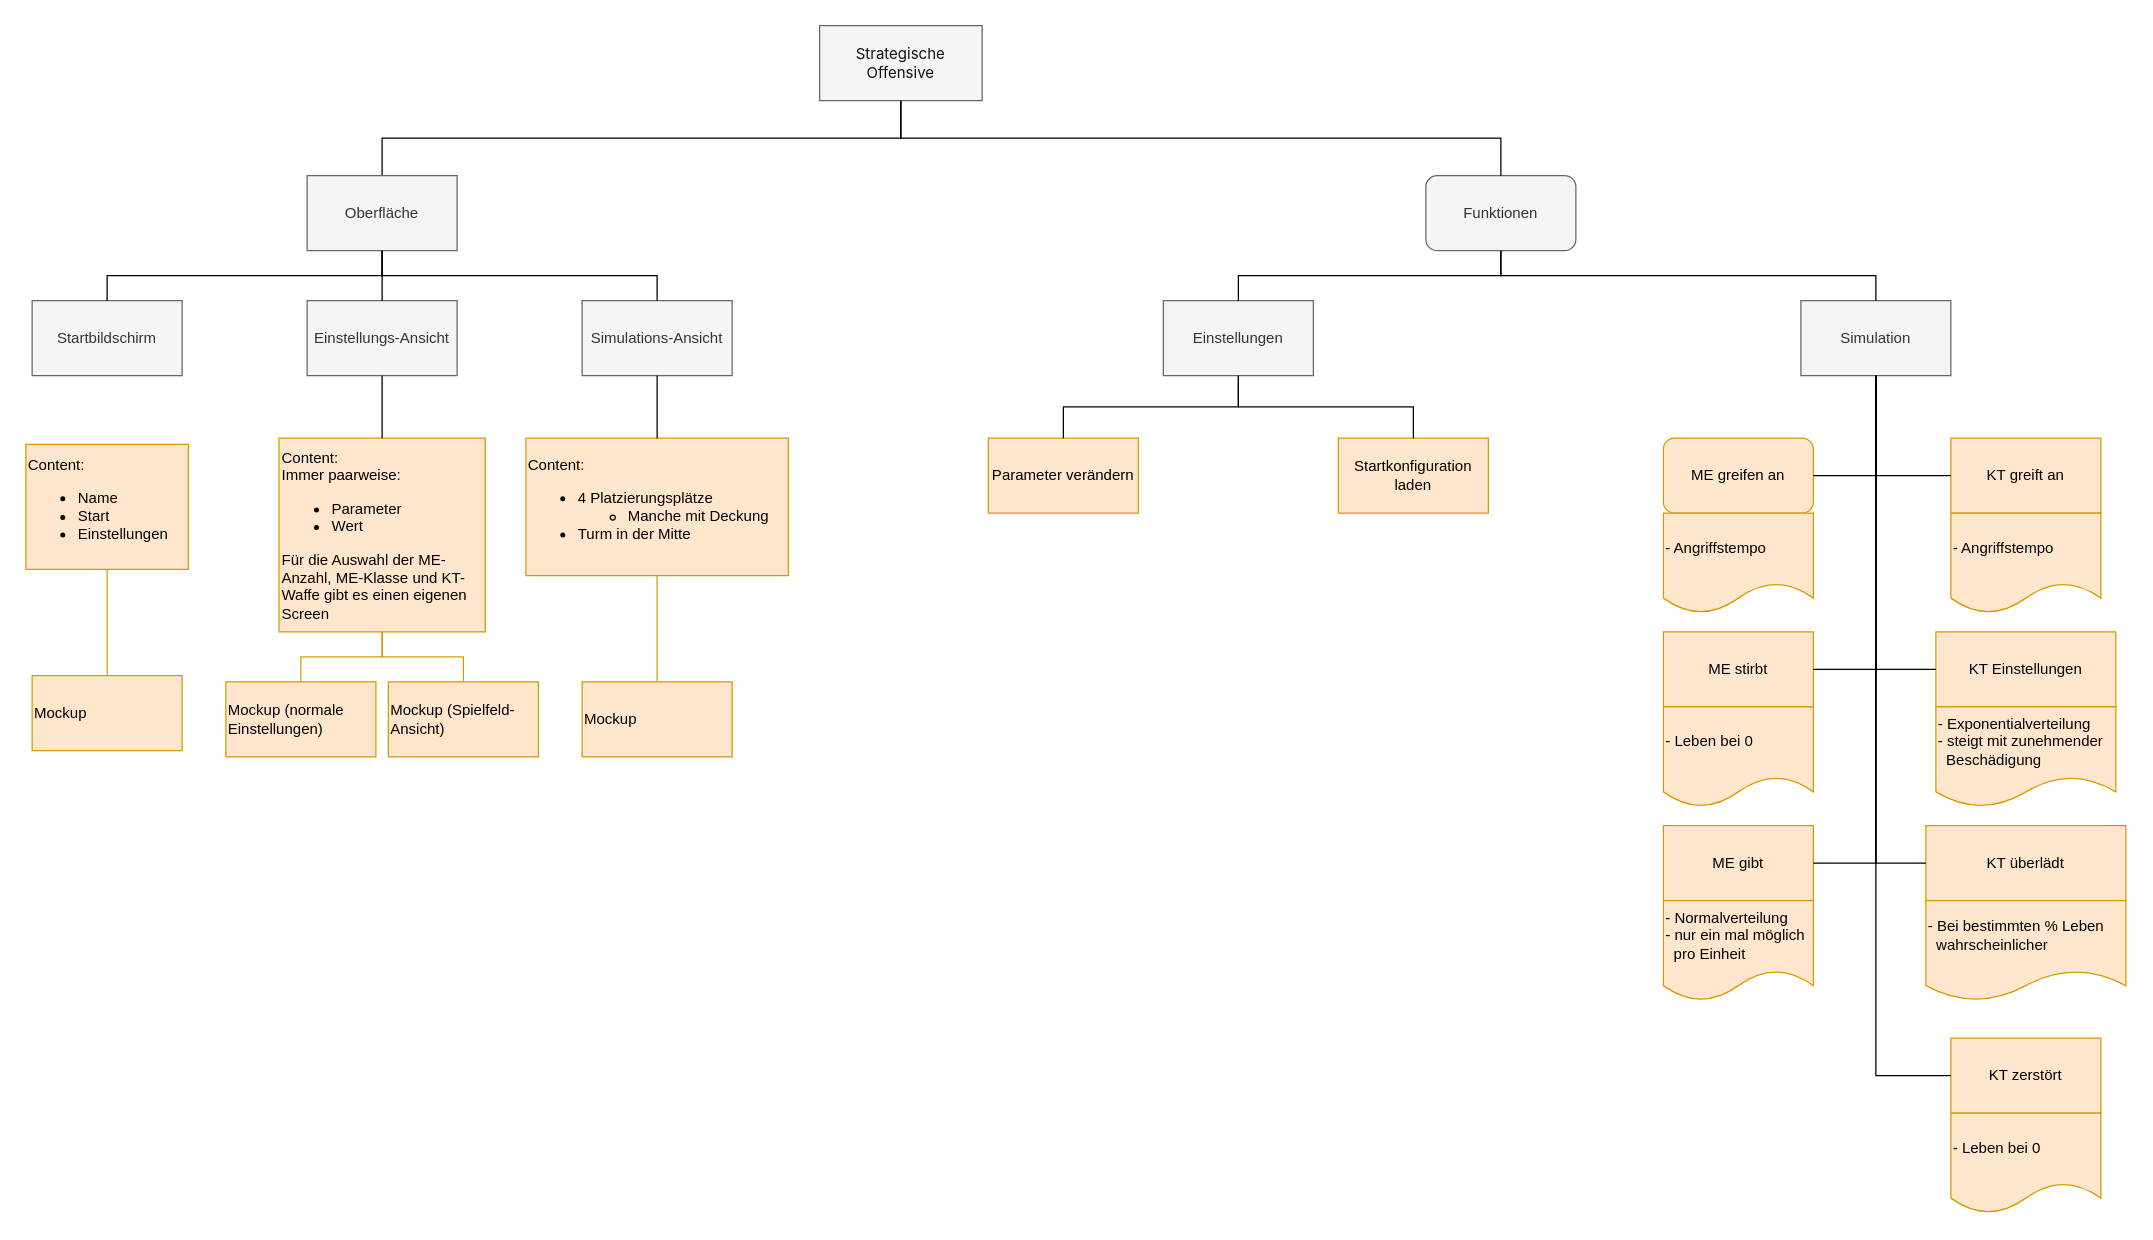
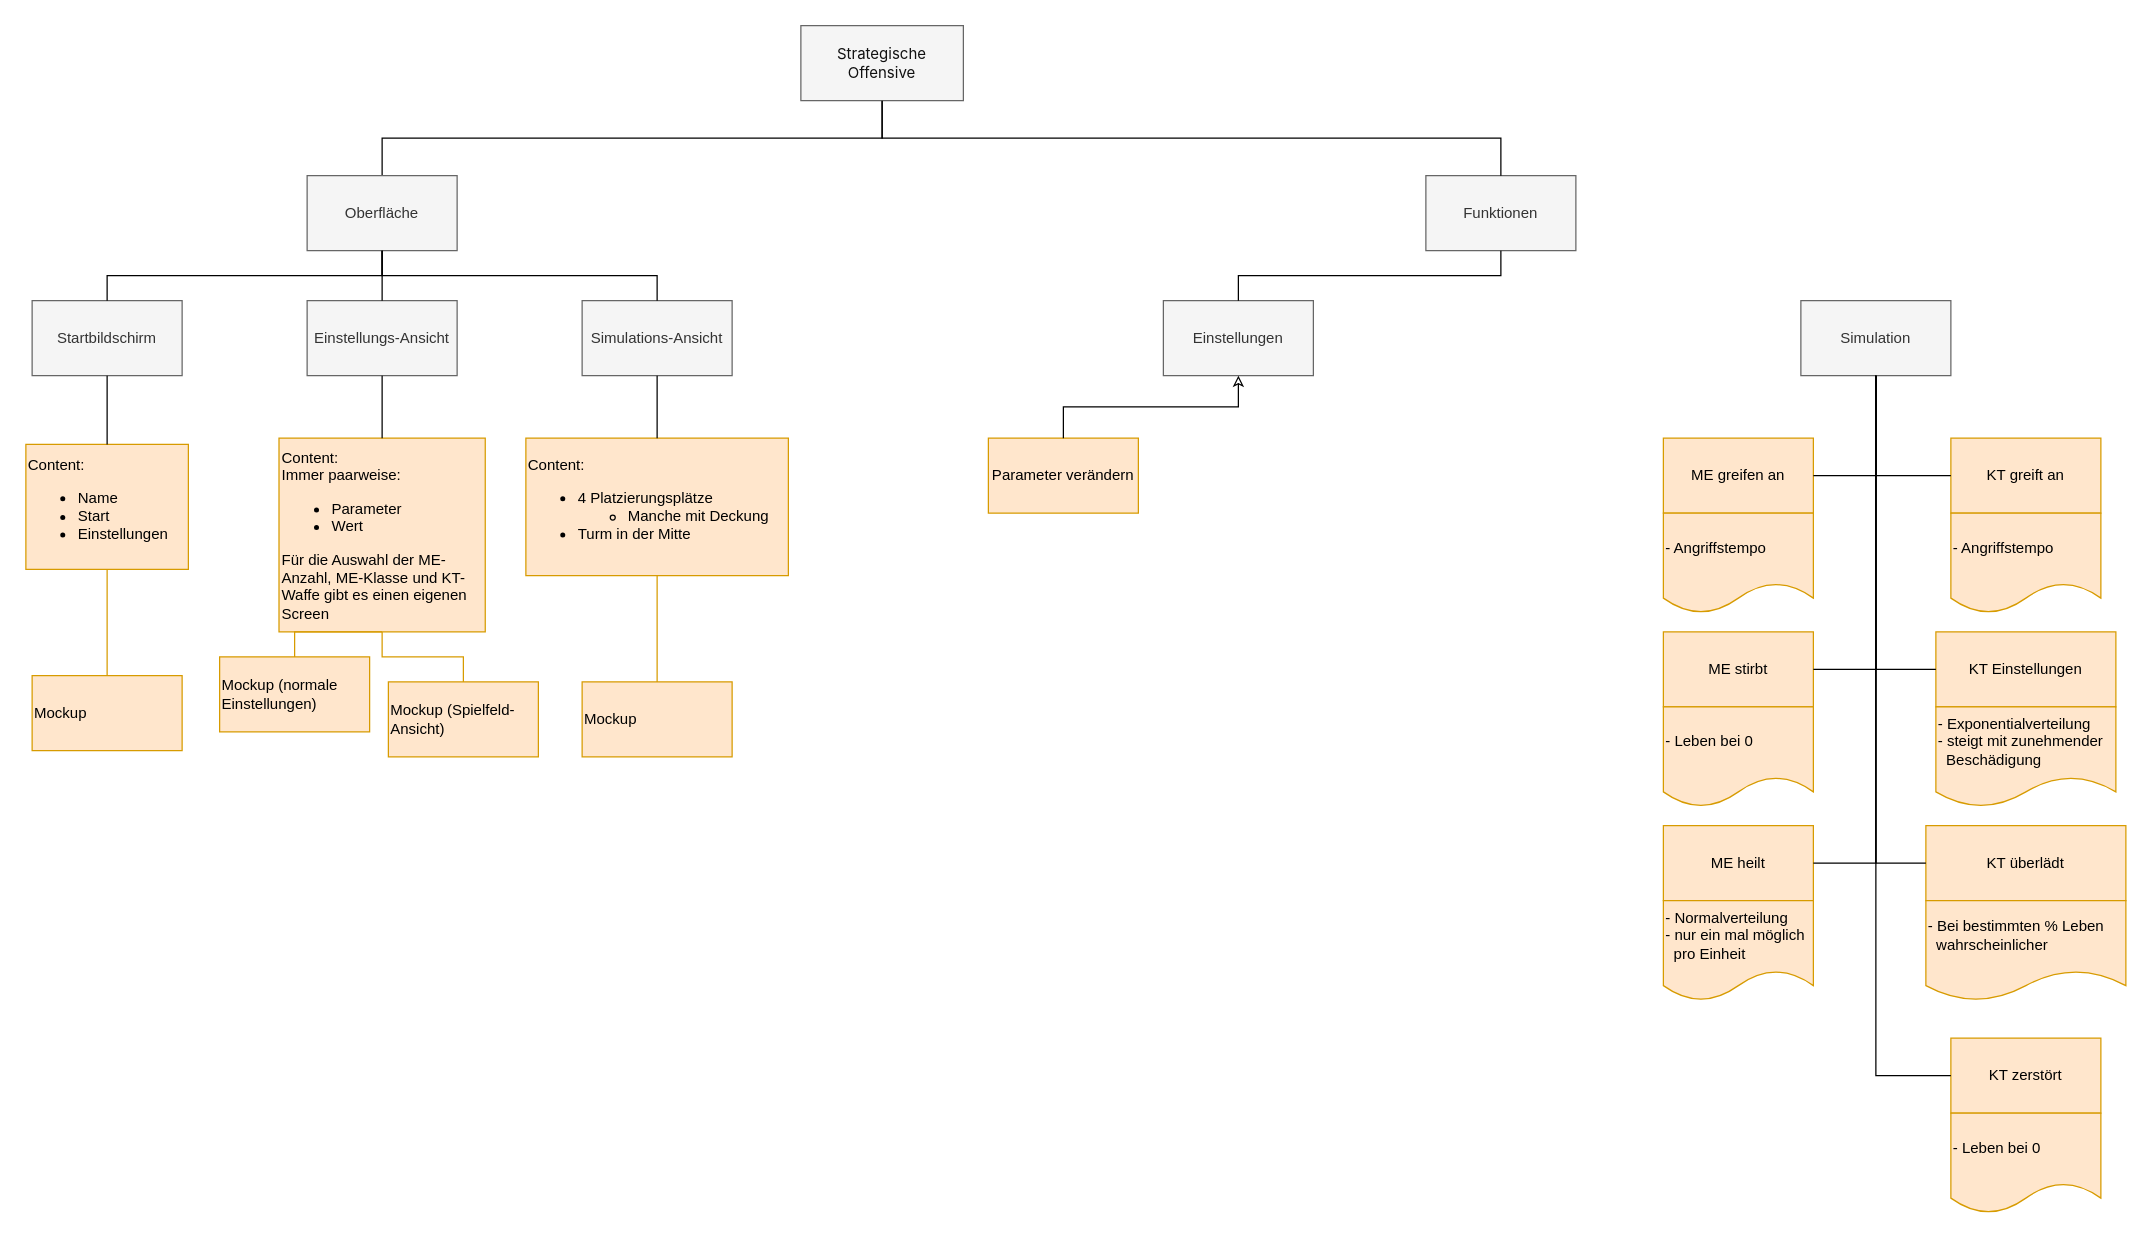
node "Strategische Offensive": moved (901, 63) -> (882, 63)
node "Funktionen": shape rounded rectangle -> rectangle
edge "Funktionen" -- "Simulation": removed
edge "Einstellungen" -- "Parameter verändern": arrowhead none -> classic
edge "Einstellungen" -- "Startkonfiguration laden": removed
edge "Startbildschirm" -- "Content: Name Start Einstellungen": added
node "Startkonfiguration laden": removed
node "ME greifen an": shape rounded rectangle -> rectangle
node "Mockup (normale Einstellungen)": moved (301, 719) -> (294, 694)
node "ME gibt": label "ME gibt" -> "ME heilt"
